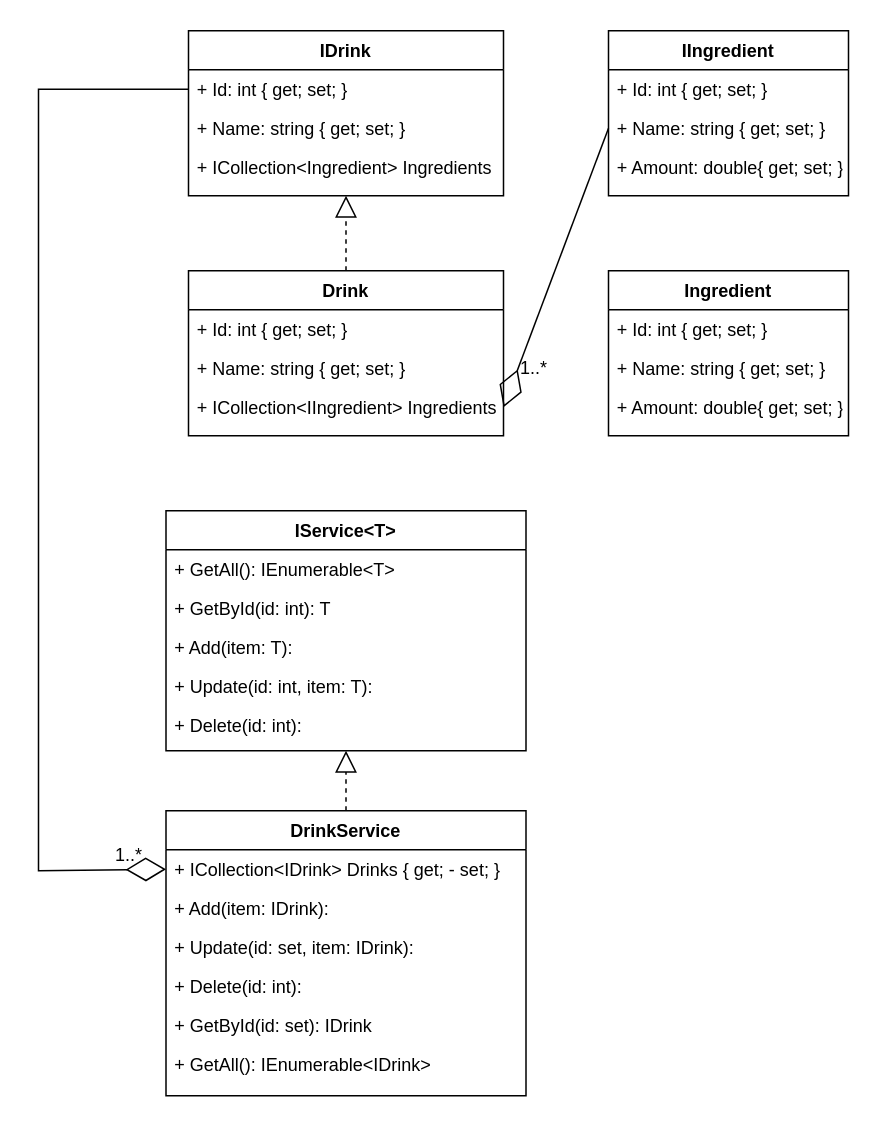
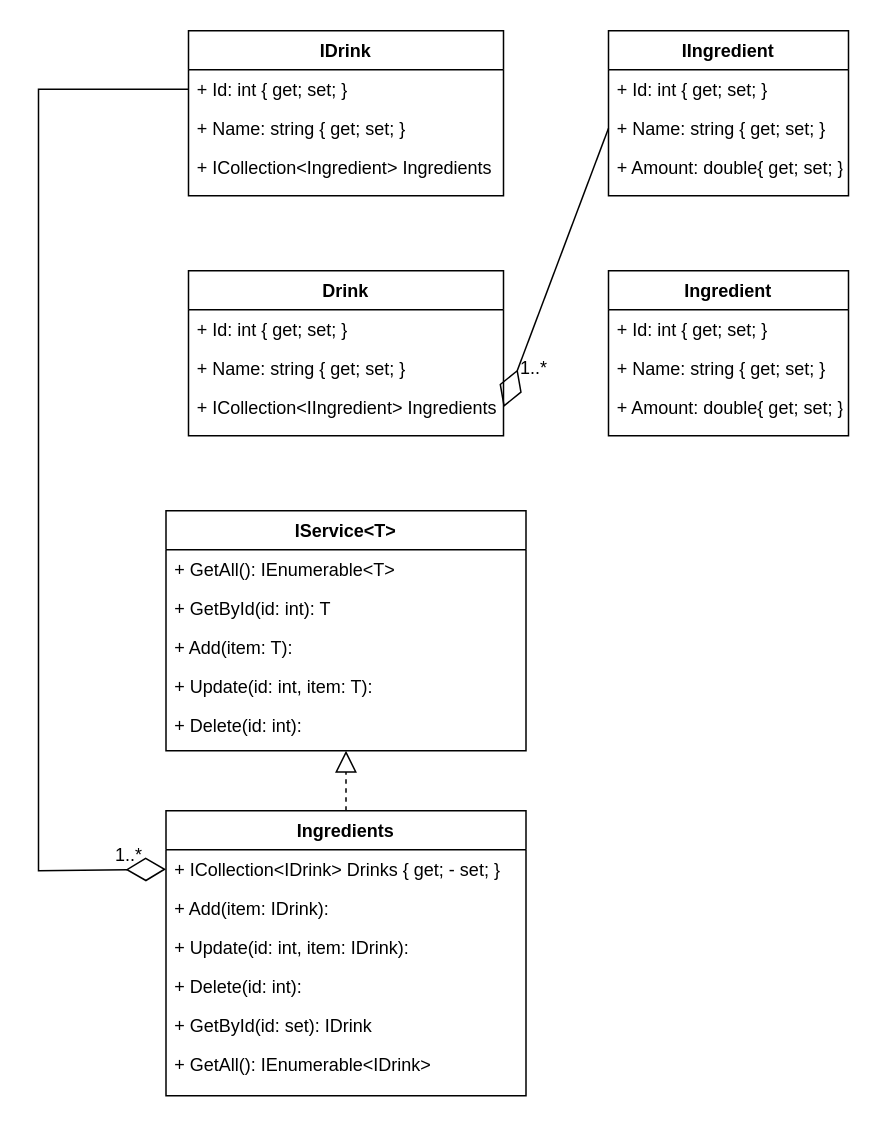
edge "Drink" -> "IDrink": removed
node "DrinkService": label "DrinkService" -> "Ingredients"
node "+ Update(id: set, item: IDrink):": label "+ Update(id: set, item: IDrink):" -> "+ Update(id: int, item: IDrink):"
